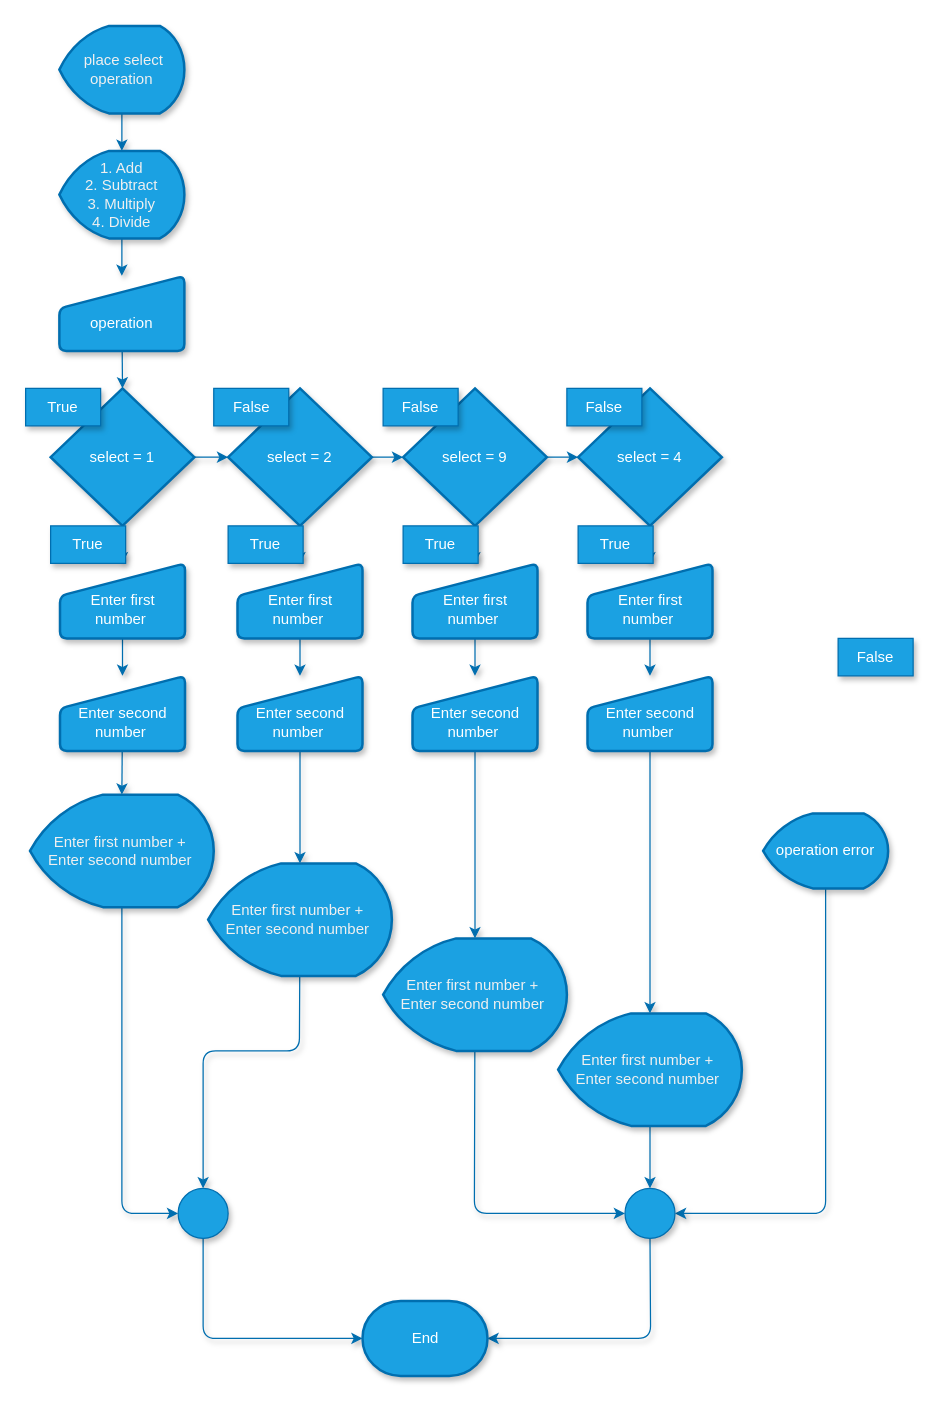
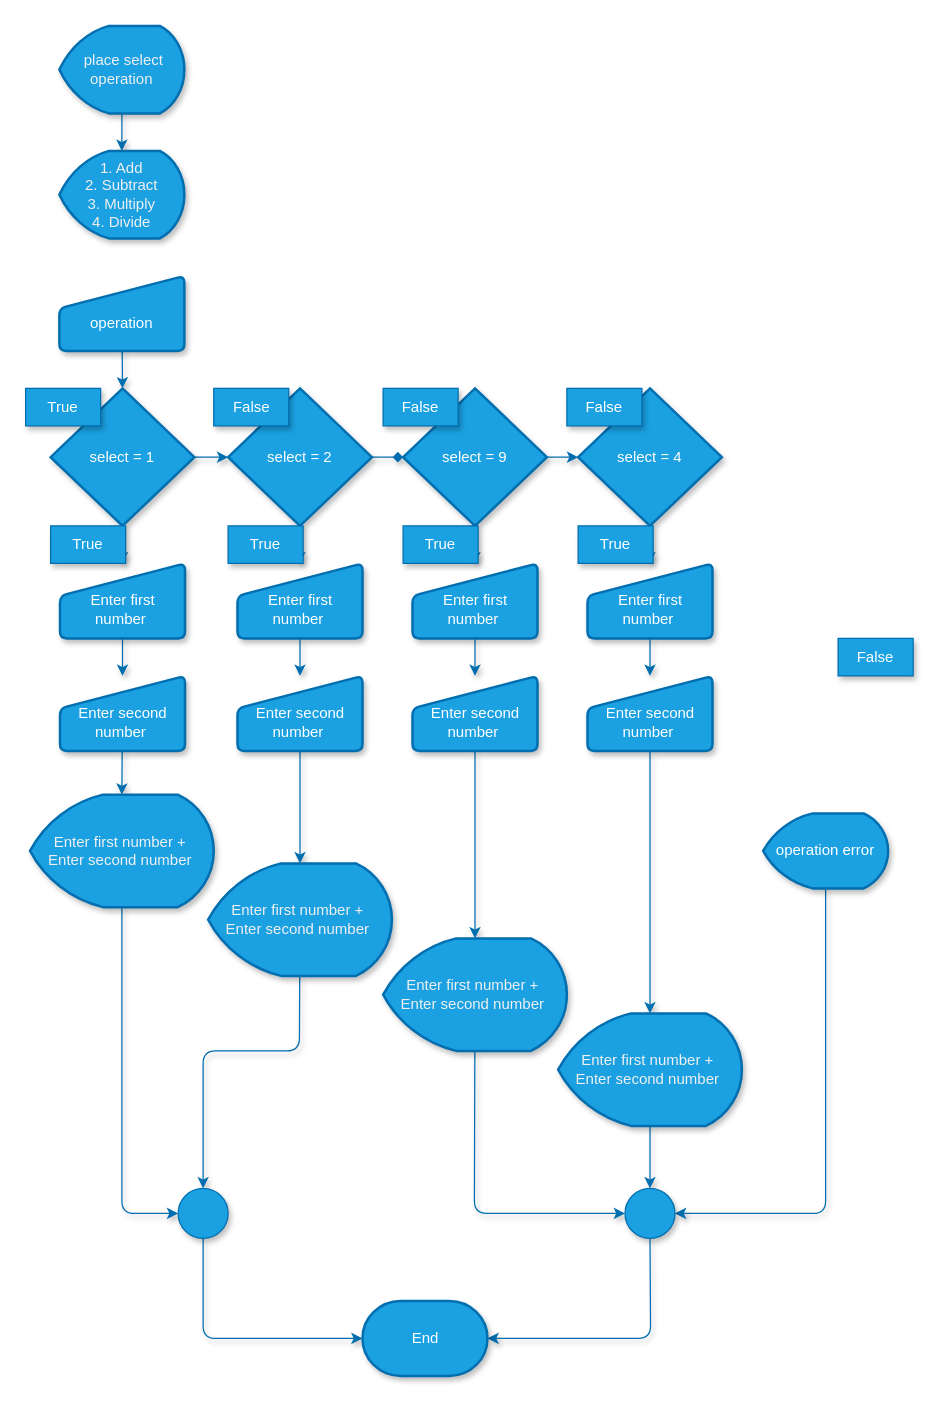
edge "1. Add 2. Subtract 3. Multiply 4. Divide" -> "operation": removed
edge "select = 2" -> "select = 9": arrowhead classic -> diamond
